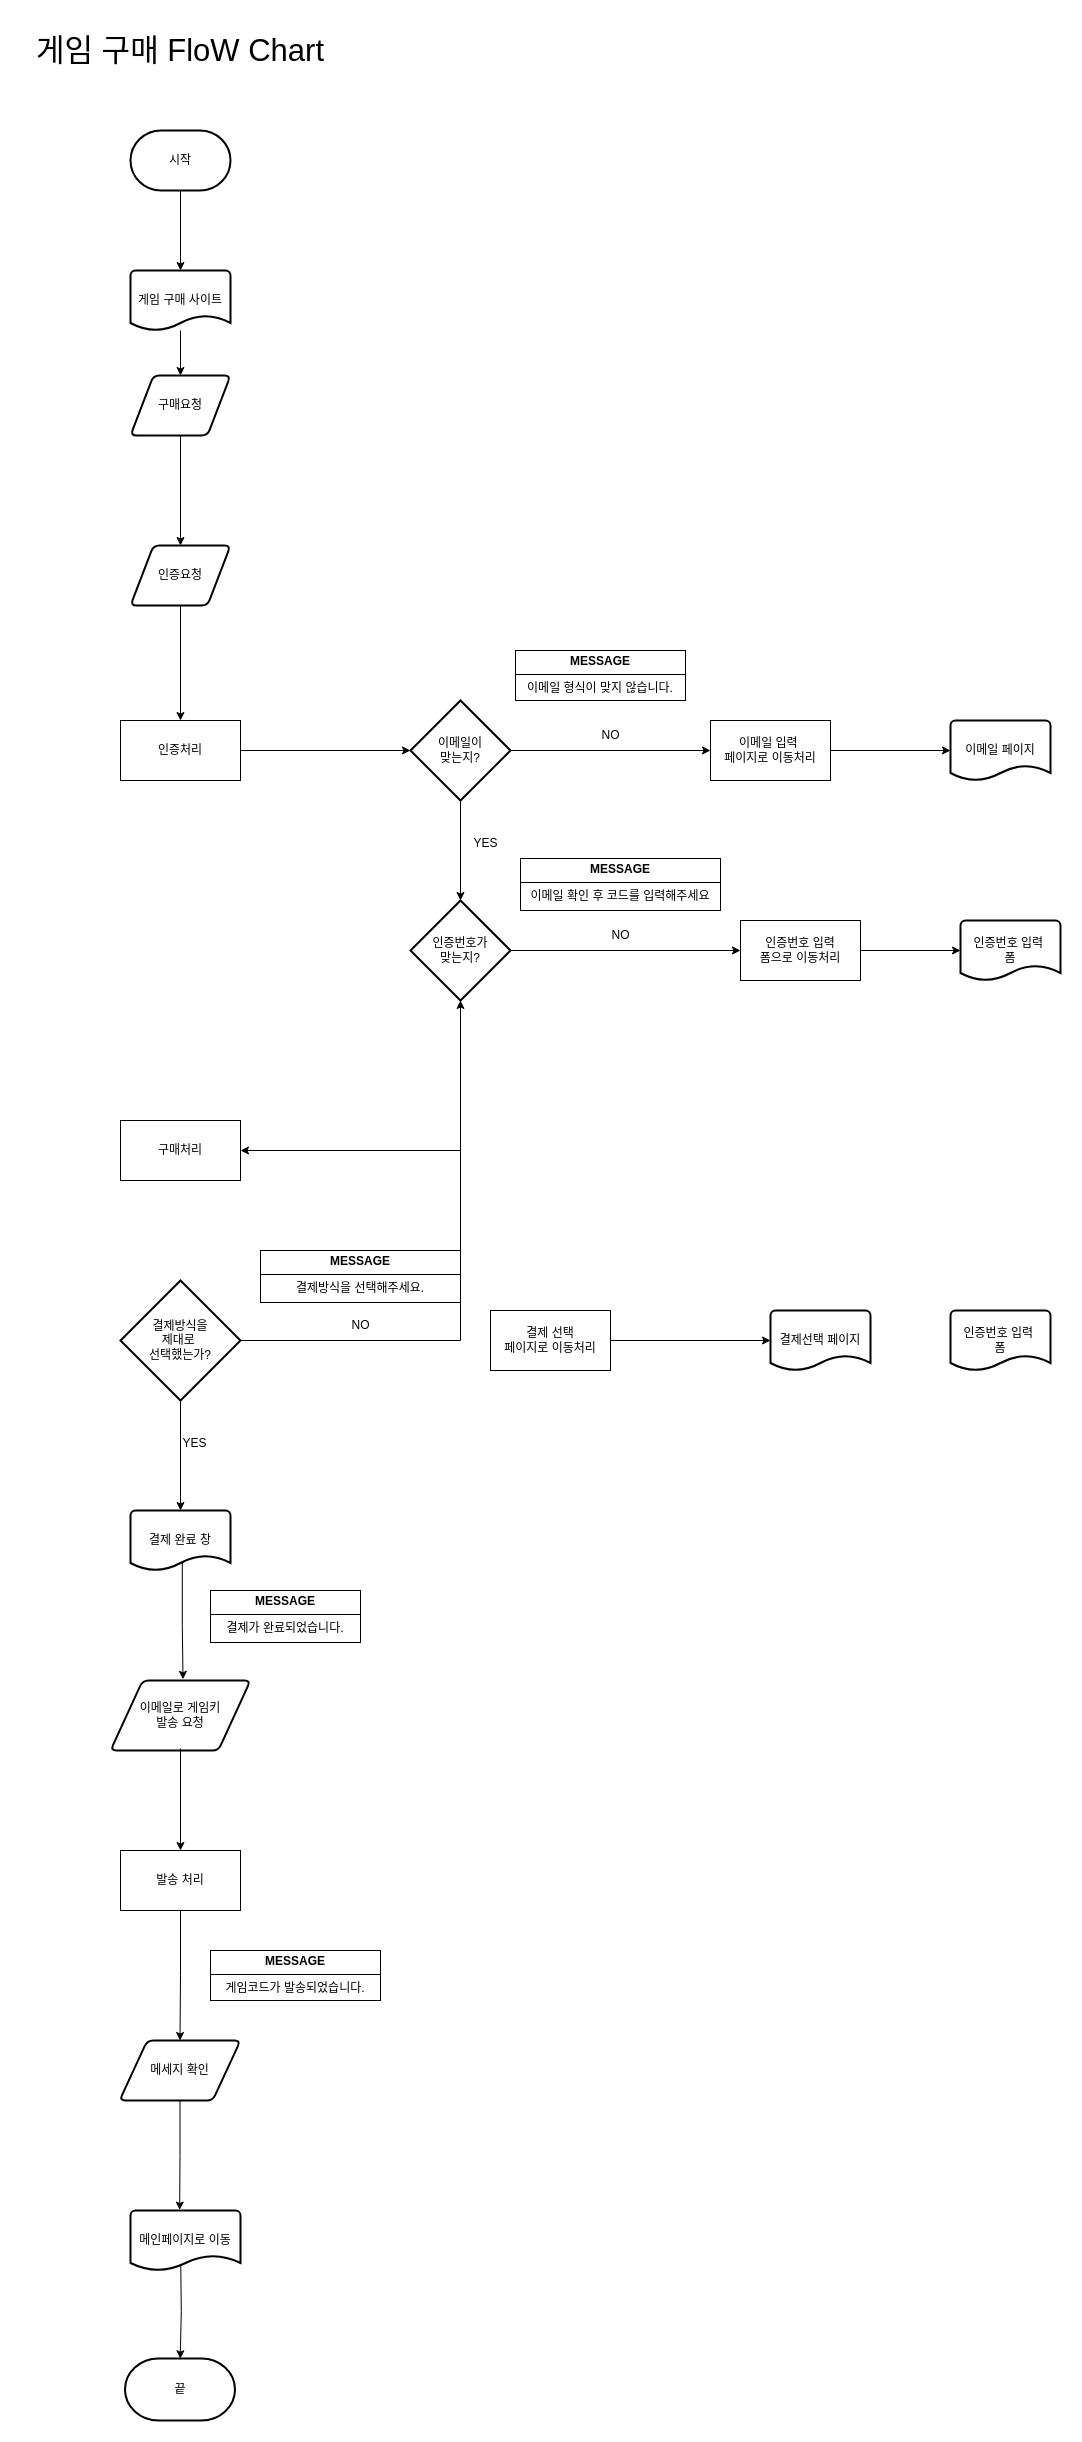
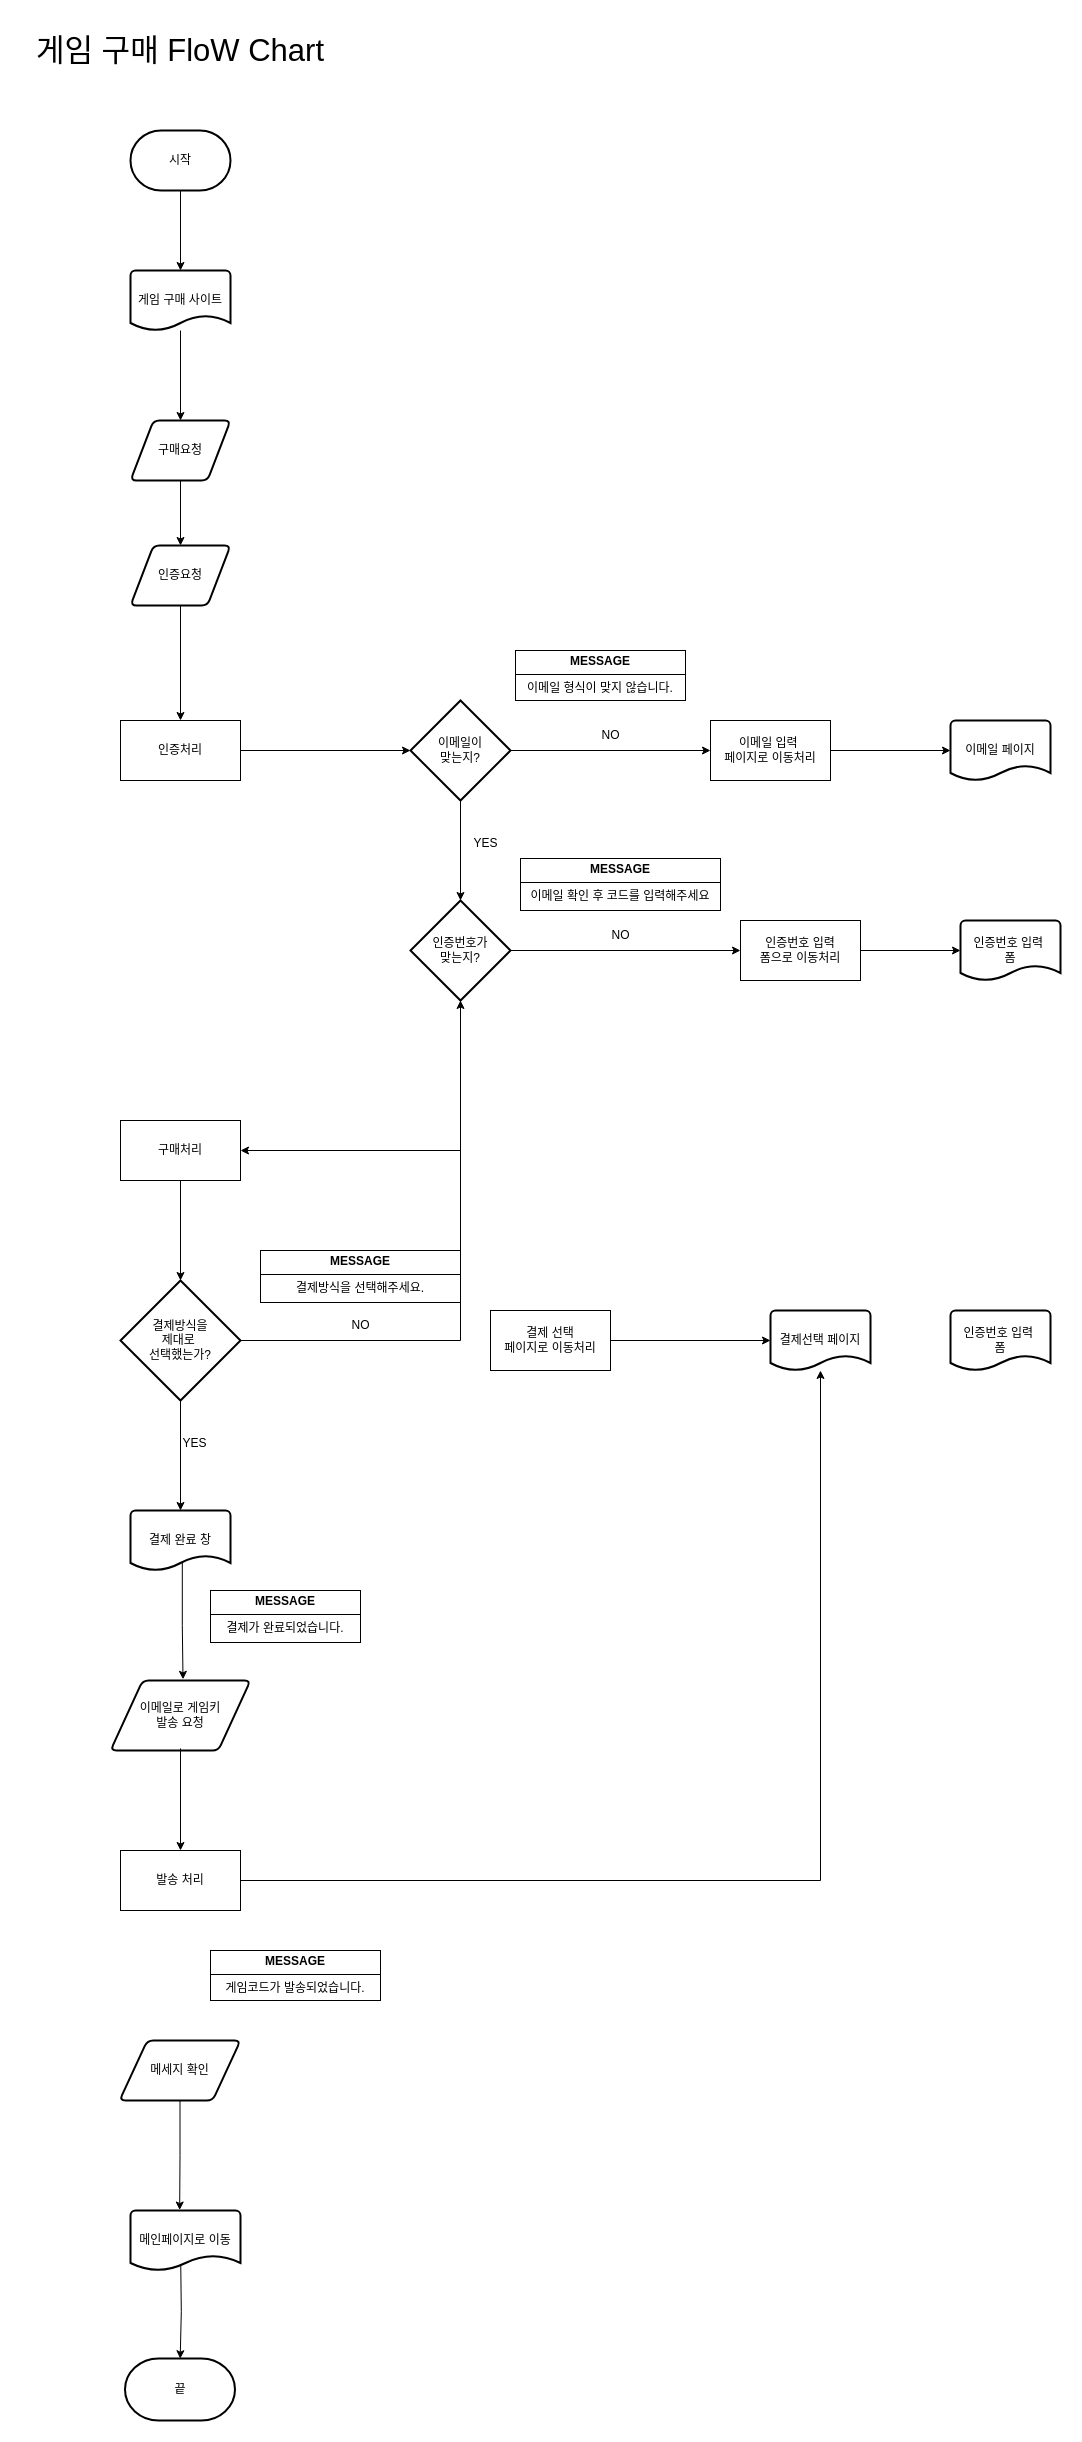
node "구매요청": moved (181, 406) -> (181, 451)
edge "구매처리" -> "결제방식을 제대로 선택했는가?": added
edge "발송 처리" -> "메세지 확인": now "발송 처리" -> "결제선택 페이지"
